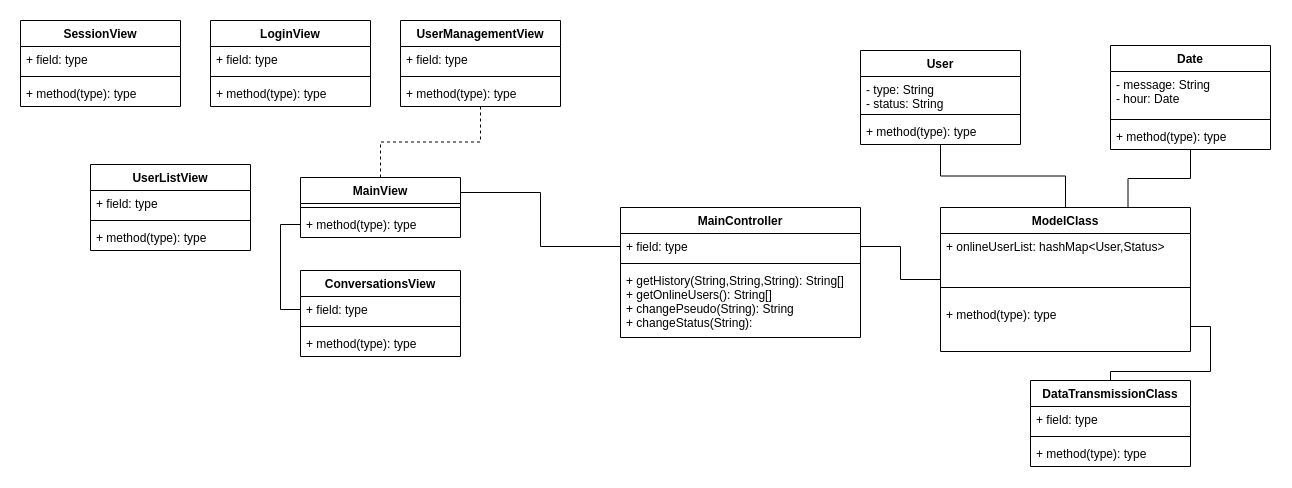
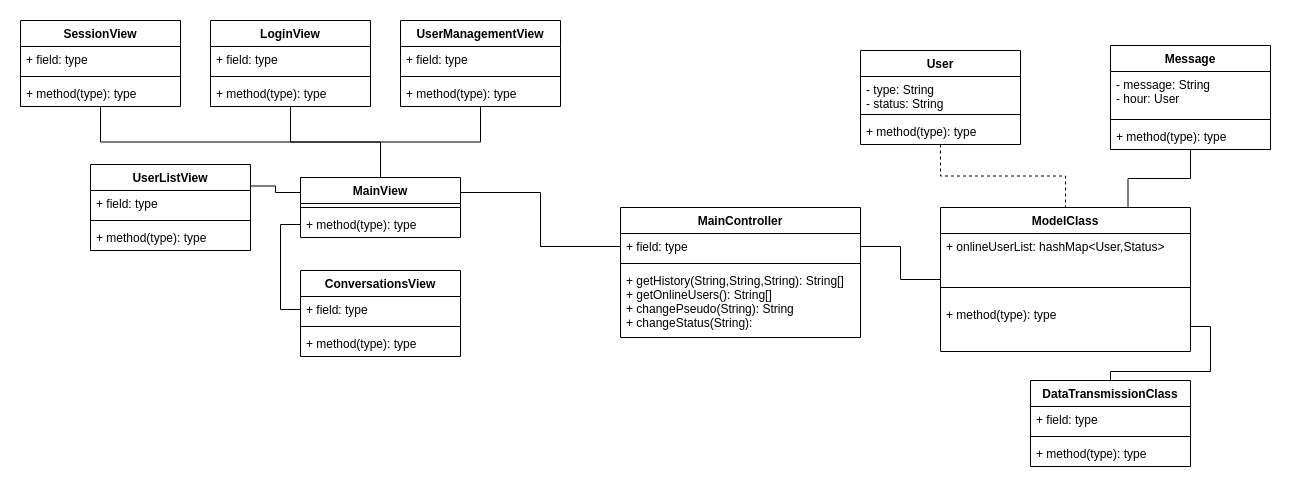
node "Date": label "Date" -> "Message"
node "- message: String - hour: Date": label "- message: String - hour: Date" -> "- message: String - hour: User"
edge "LoginView" -- "MainView": added
edge "SessionView" -- "MainView": added
edge "UserManagementView" -- "MainView": style dashed -> solid
edge "User" -- "ModelClass": style solid -> dashed
edge "UserListView" -- "MainView": added
